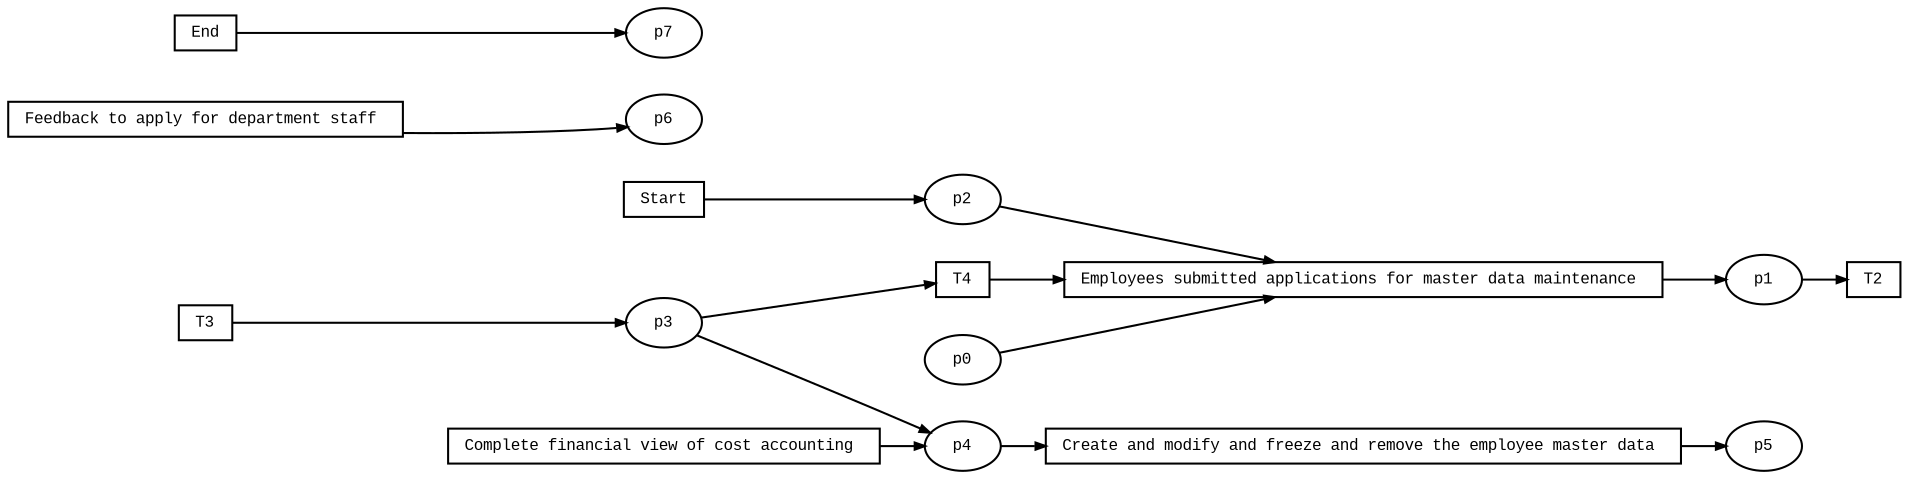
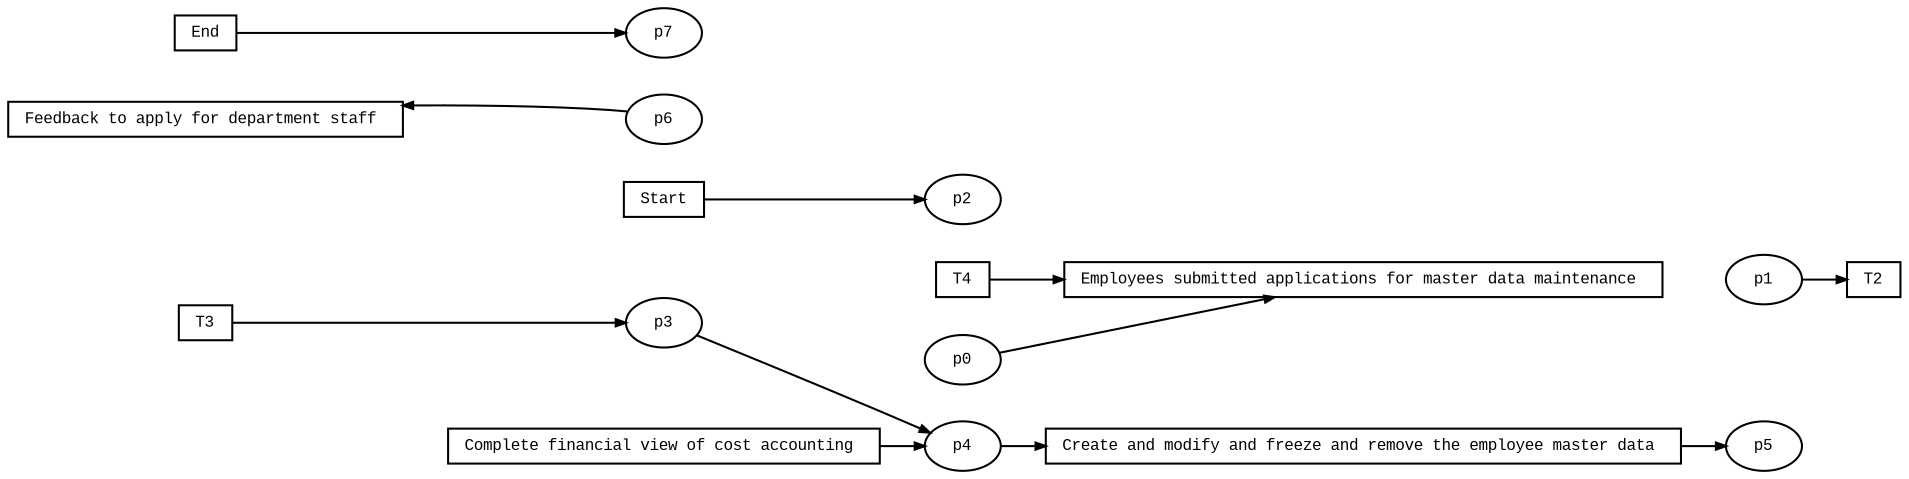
edge "Feedback to apply for department staff" -> "p6": reversed
edge "p2" -> "Employees submitted applications for master data maintenance": removed
edge "Employees submitted applications for master data maintenance" -> "p1": removed
edge "p3" -> "T4": removed
